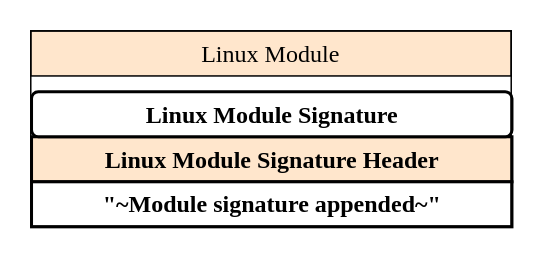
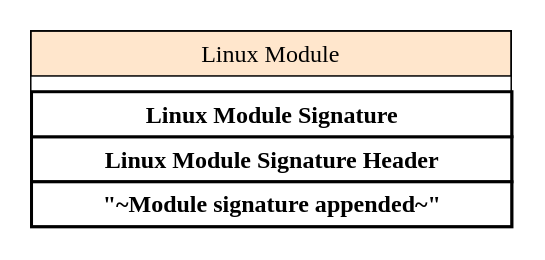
node "Linux Module Signature": shape rounded rectangle -> rectangle
node "Linux Module Signature Header": fillcolor #ffe6cc -> #ffffff
